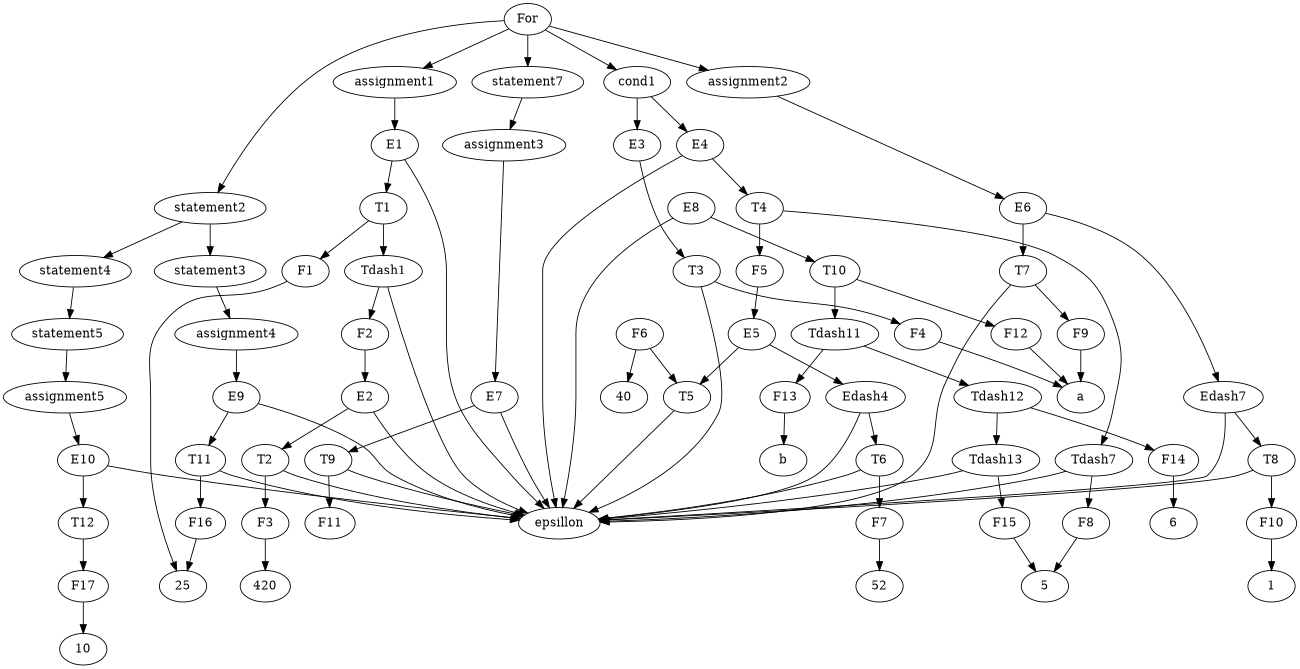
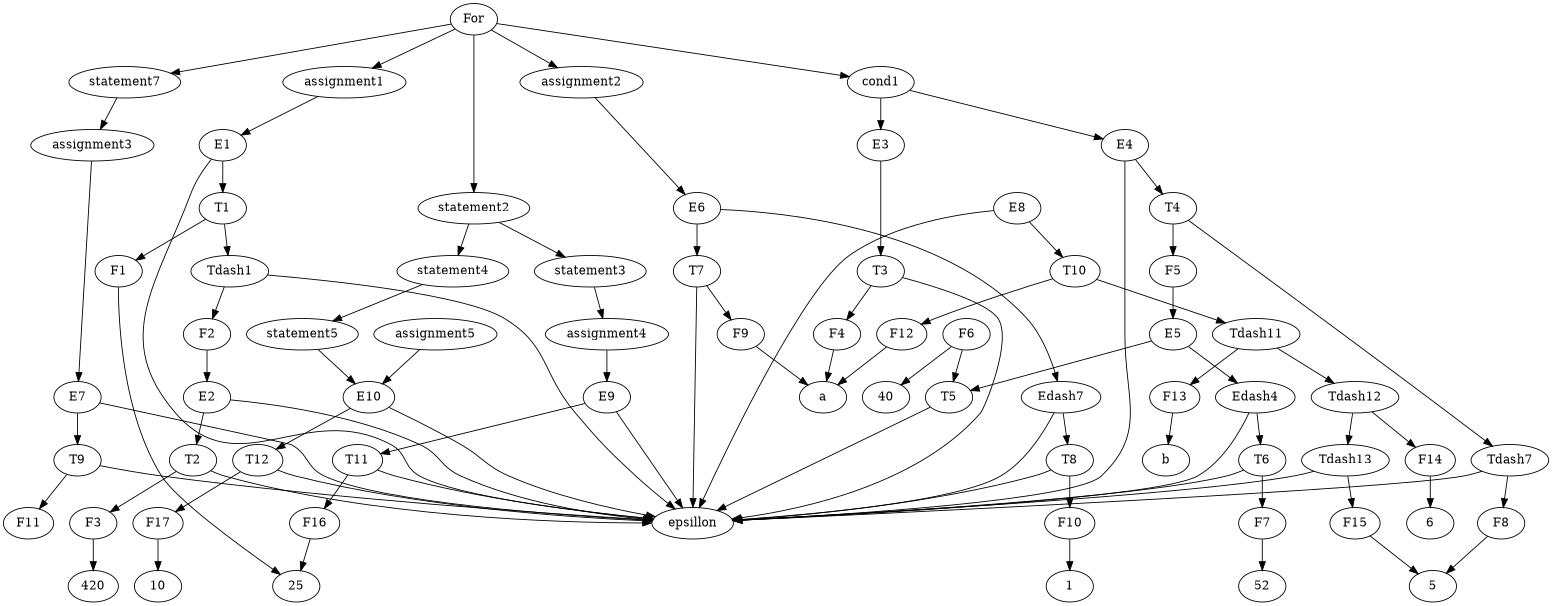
edge "statement5" -> "assignment5": now "statement5" -> "E10"
edge "T12" -> "epsillon": added
